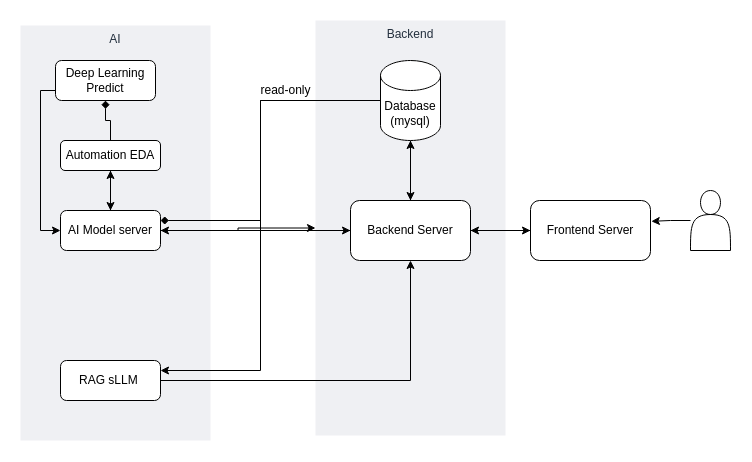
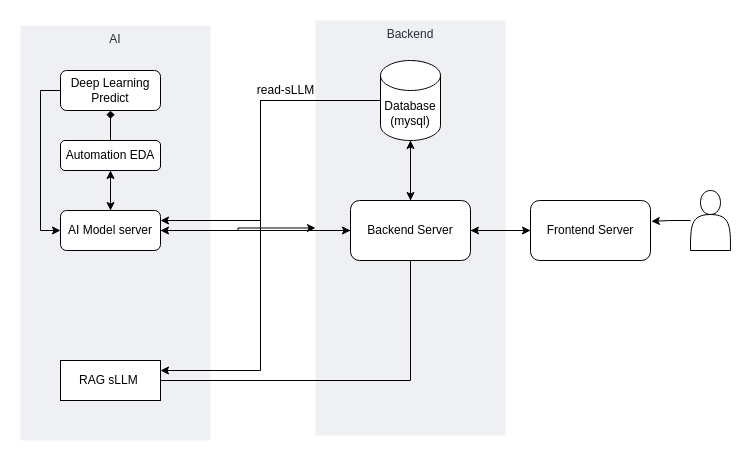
node "Deep Learning Predict": moved (106, 81) -> (111, 91)
node "read-only": label "read-only" -> "read-sLLM"
edge "Database (mysql)" -> "AI Model server": arrowhead diamond -> classic
edge "RAG sLLM" -> "Backend Server": arrowhead classic -> none
node "RAG sLLM": shape rounded rectangle -> rectangle
